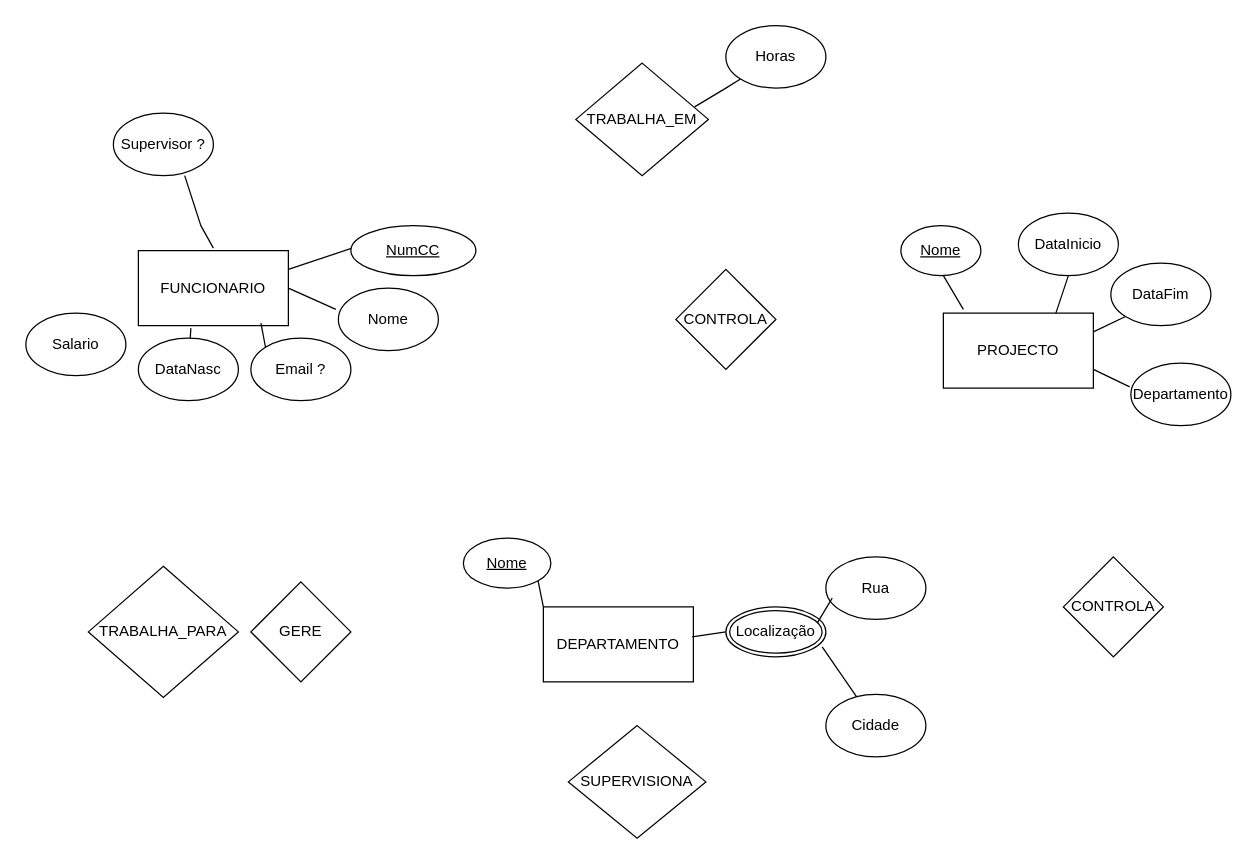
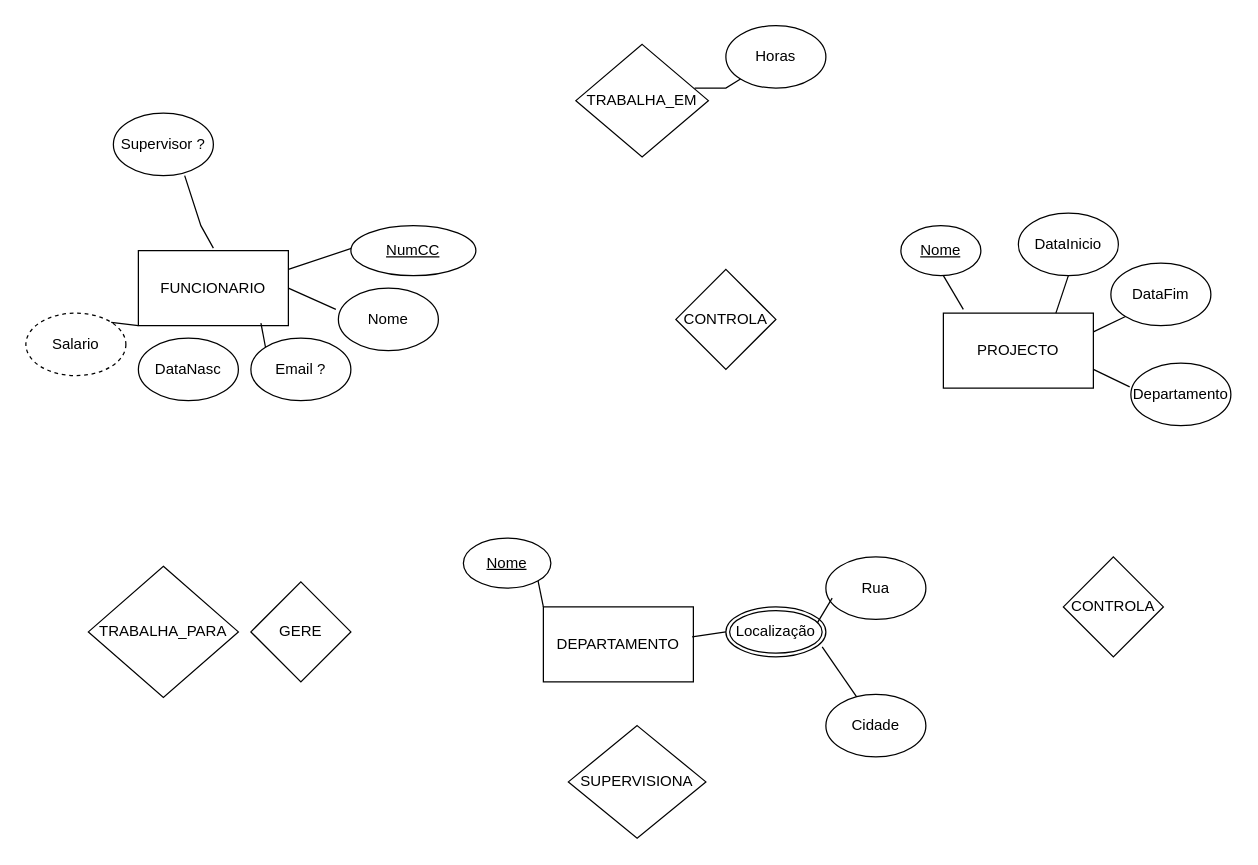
node "TRABALHA_EM": moved (642, 119) -> (642, 101)
edge "FUNCIONARIO" -- "Salario": added
edge "FUNCIONARIO" -- "DataNasc": removed
node "Salario": style solid -> dashed
